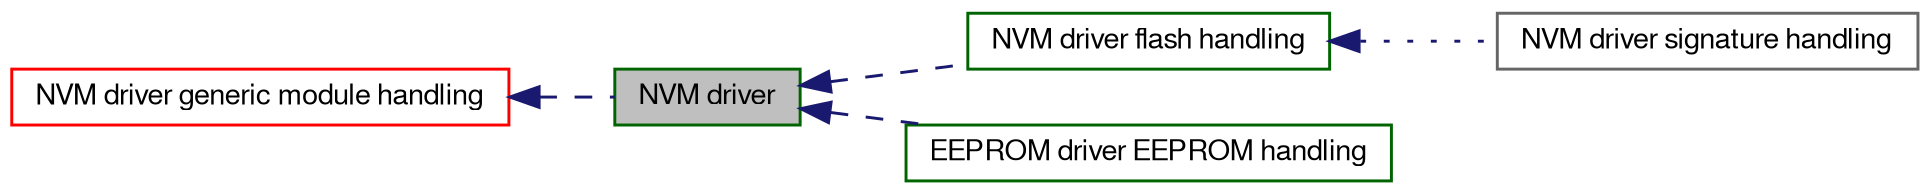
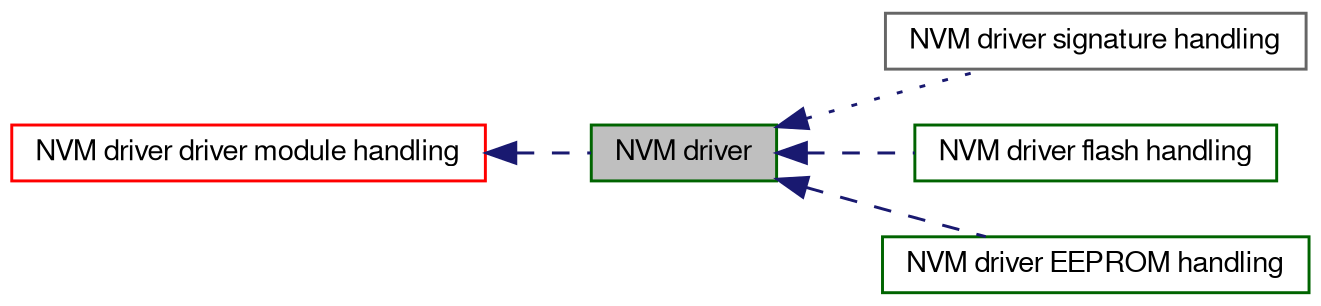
edge "NVM driver signature handling" -> "NVM driver flash handling": now "NVM driver signature handling" -> "NVM driver"
node "NVM driver generic module handling": label "NVM driver generic module handling" -> "NVM driver driver module handling"
node "EEPROM driver EEPROM handling": label "EEPROM driver EEPROM handling" -> "NVM driver EEPROM handling"
